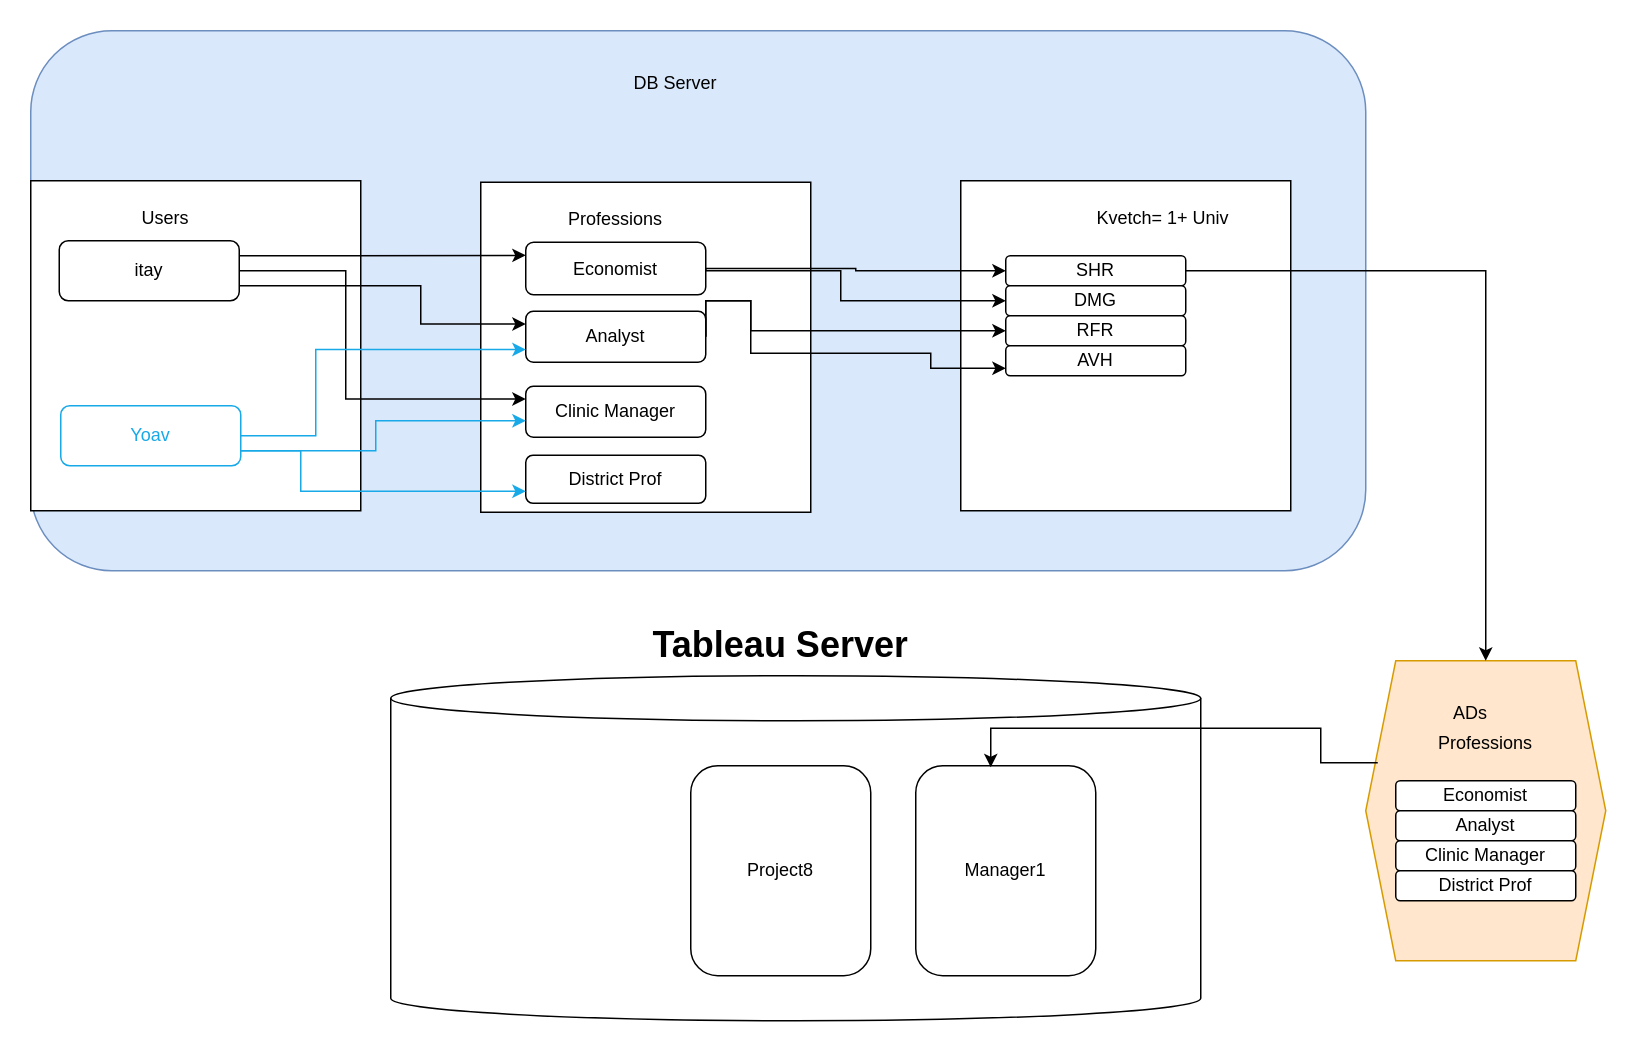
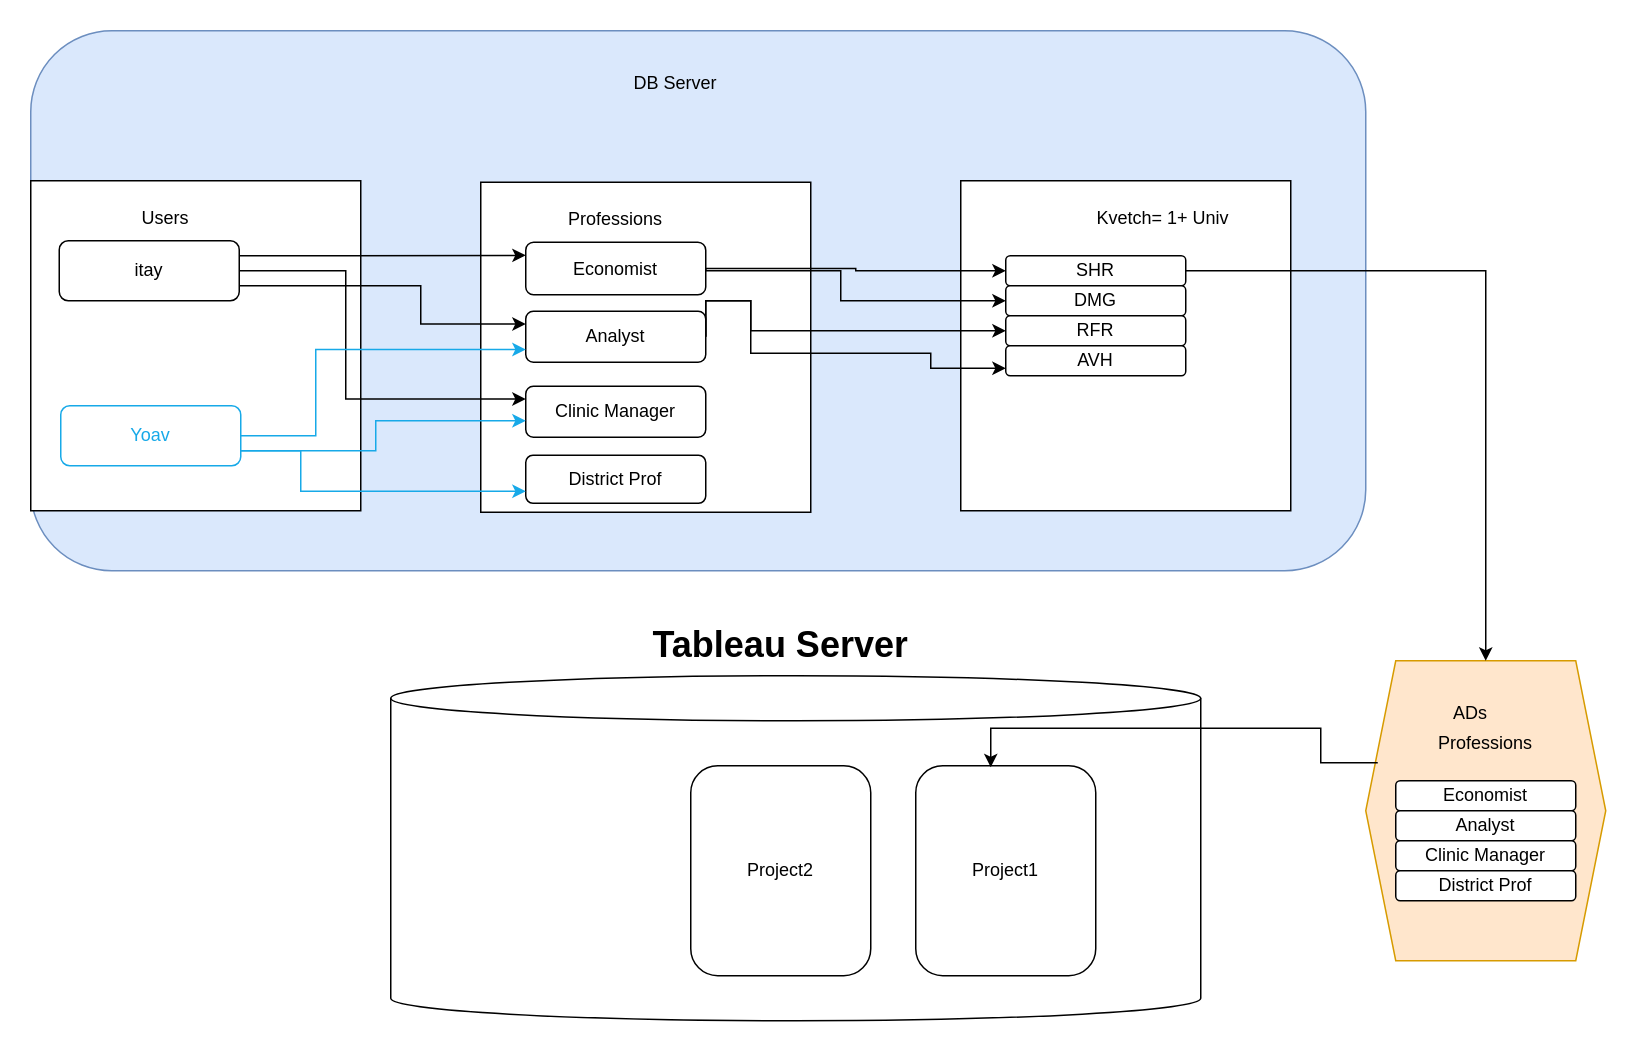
node "Project8": label "Project8" -> "Project2"
node "Manager1": label "Manager1" -> "Project1"
